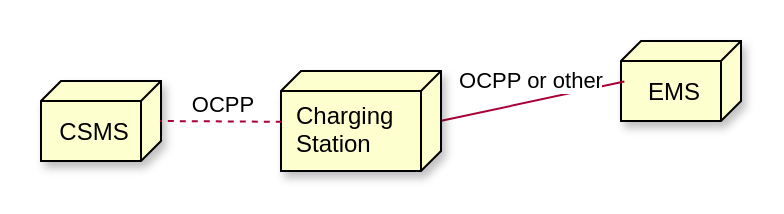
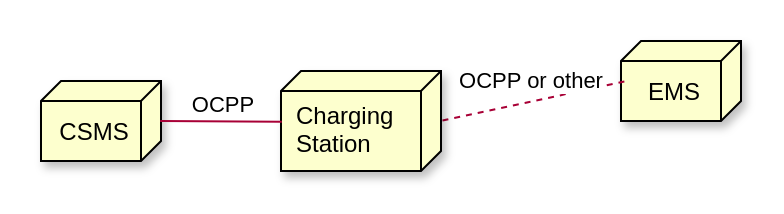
edge "EMS" -- "Charging Station": style solid -> dashed
edge "CSMS" -- "Charging Station": style dashed -> solid
